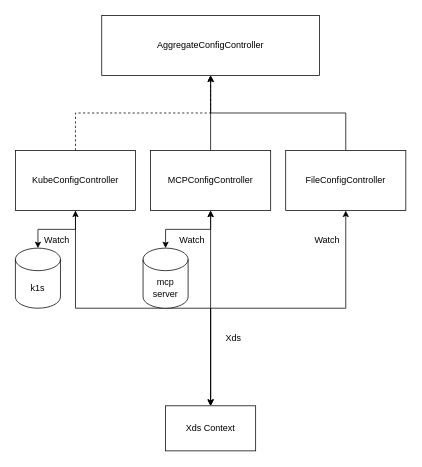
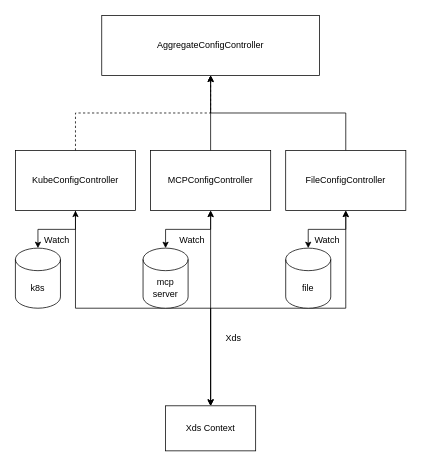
edge "FileConfigController" -- "file": added
node "file": added
node "k1s": label "k1s" -> "k8s"
